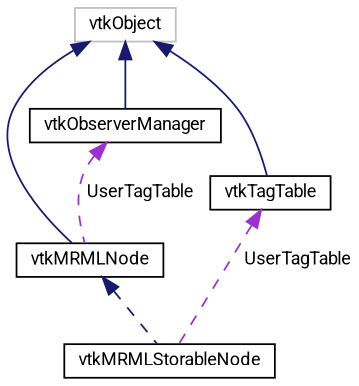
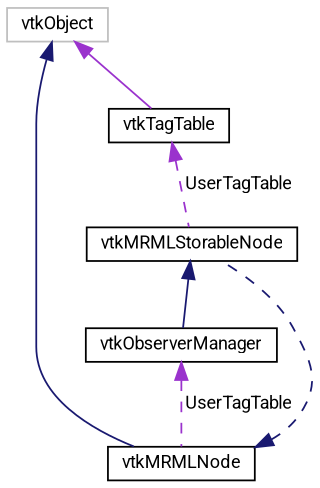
edge "vtkObserverManager" -> "vtkObject": now "vtkObserverManager" -> "vtkMRMLStorableNode"
edge "vtkTagTable" -> "vtkObject": color midnightblue -> darkorchid3
